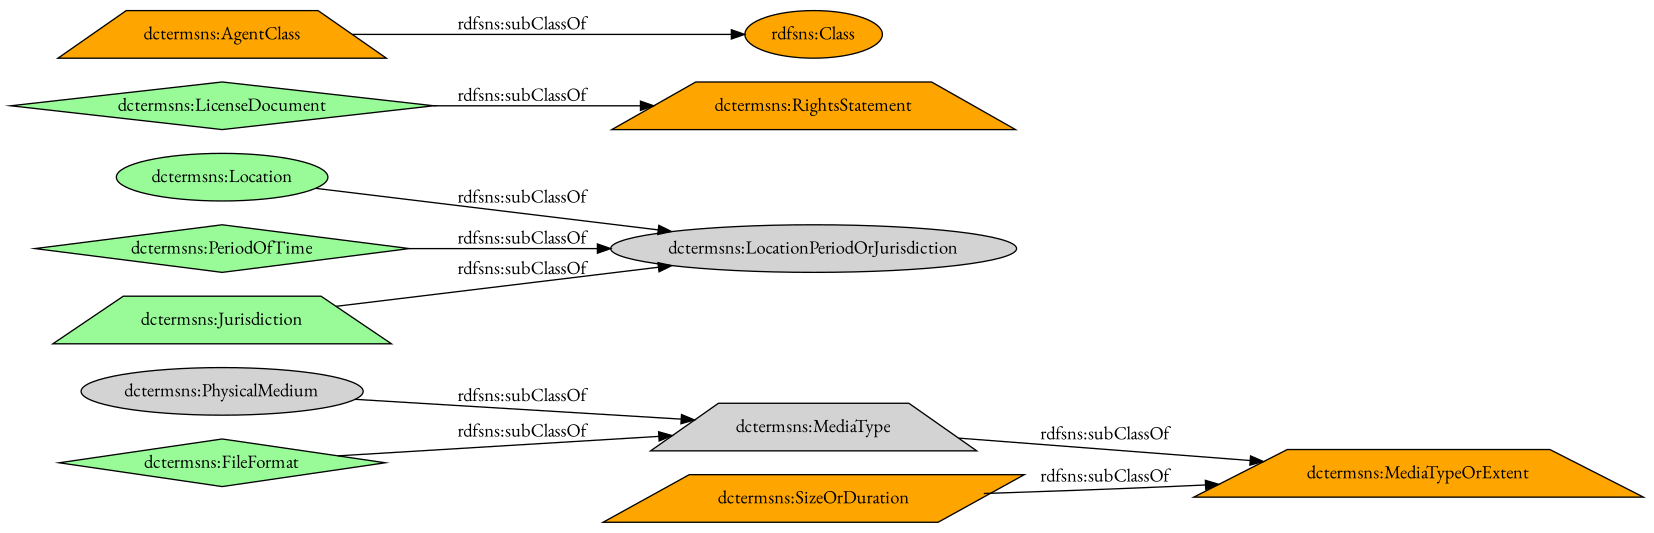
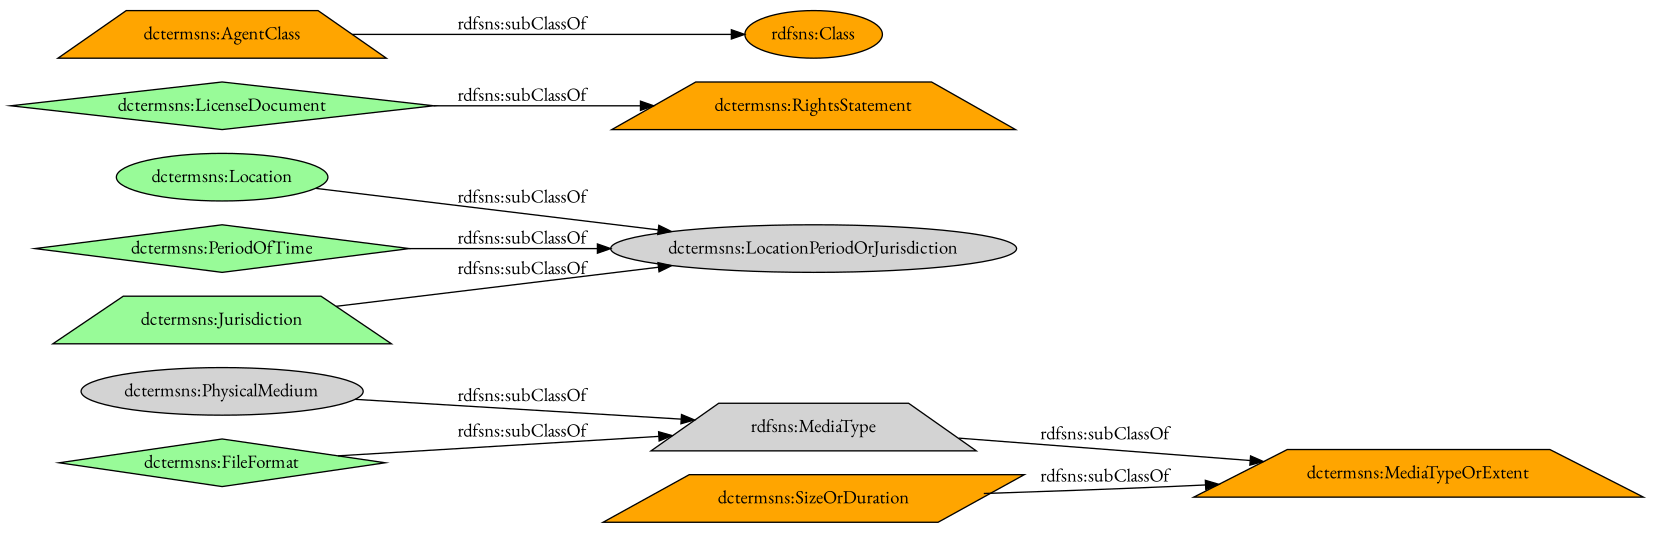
node "dctermsns:MediaType": label "dctermsns:MediaType" -> "rdfsns:MediaType"
